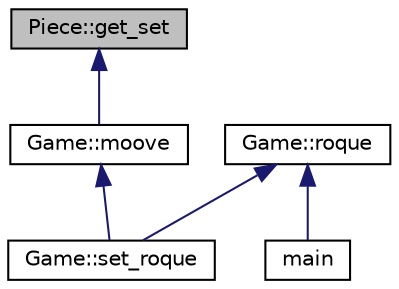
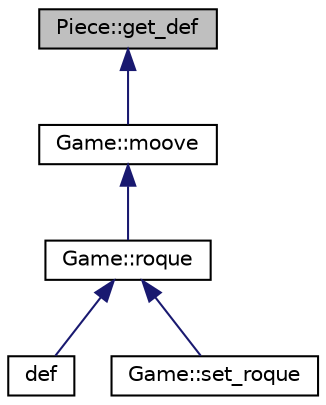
node "Piece::get_set": label "Piece::get_set" -> "Piece::get_def"
edge "Game::set_roque" -> "Game::moove": now "Game::roque" -> "Game::moove"
node "main": label "main" -> "def"
